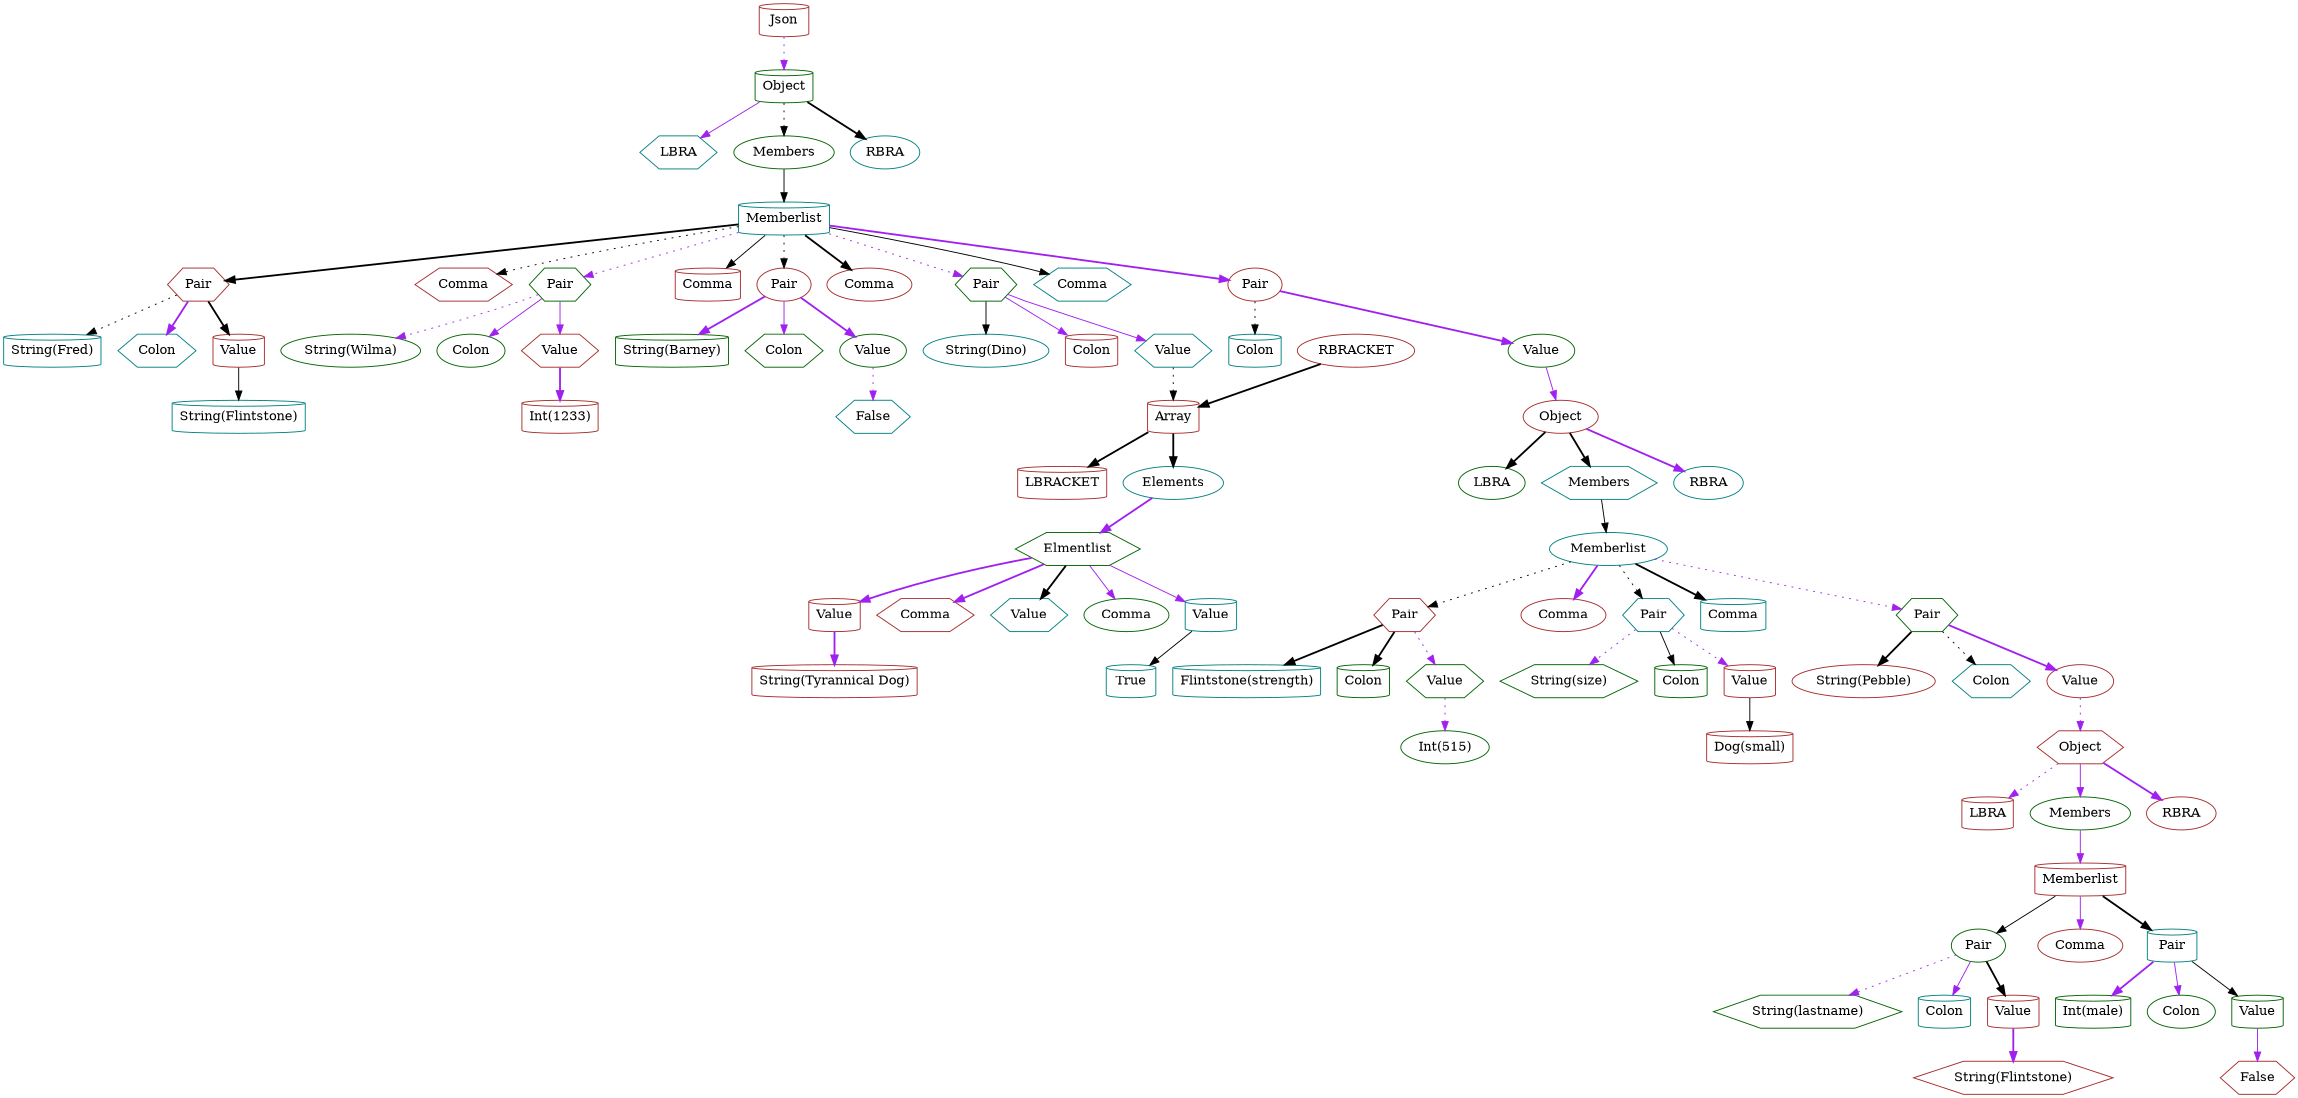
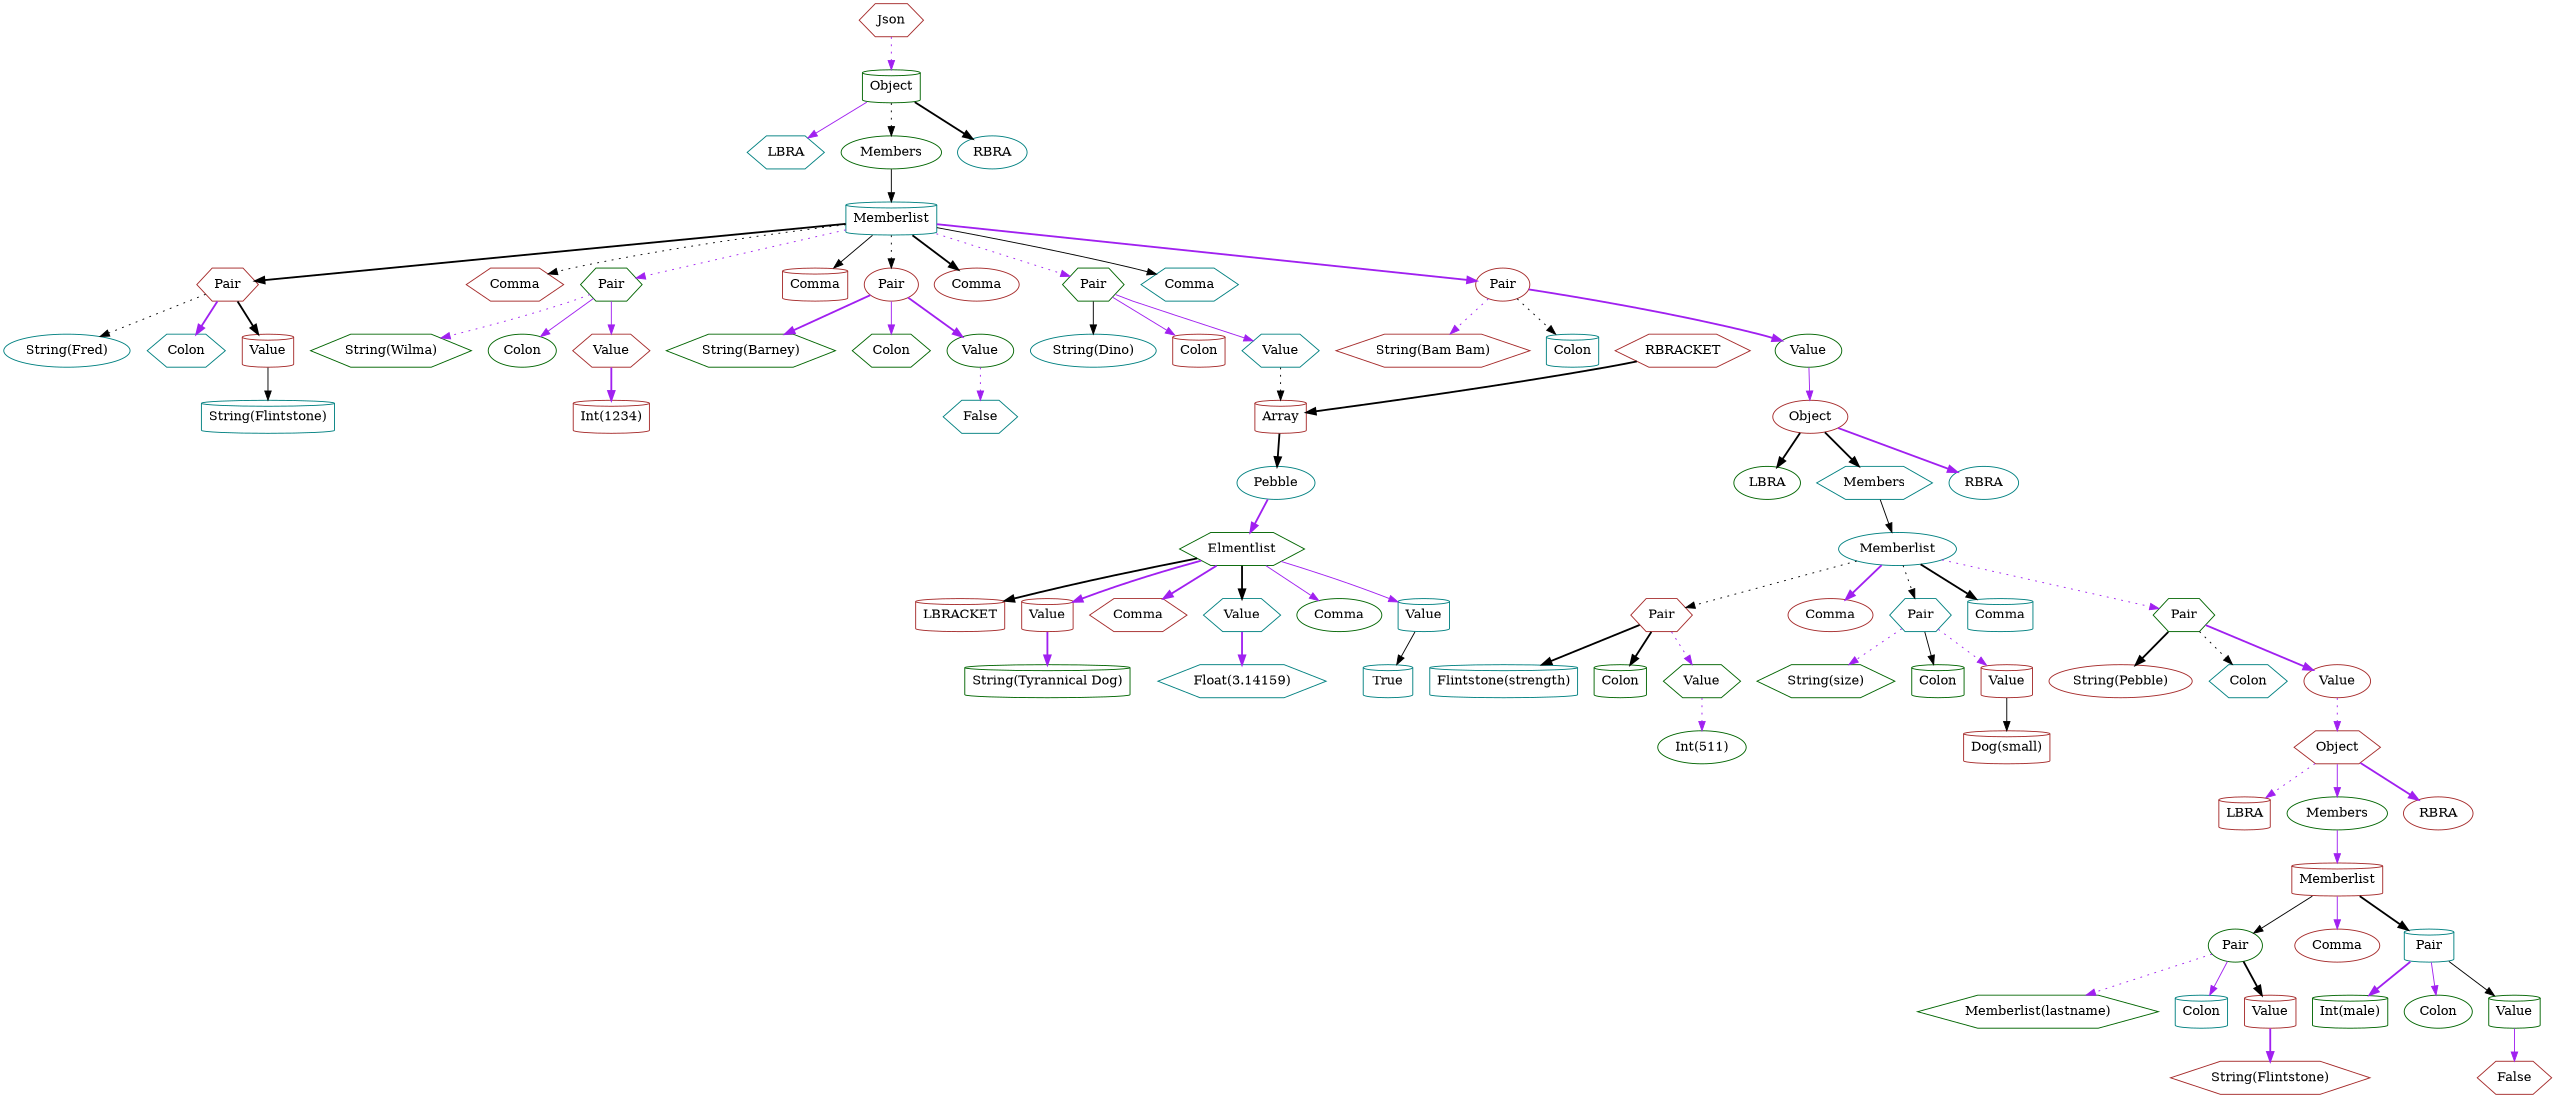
node "Json": shape cylinder -> hexagon
node "String(Fred)": shape cylinder -> ellipse
node "String(Wilma)": shape ellipse -> hexagon
node "String(Barney)": shape cylinder -> hexagon
node "RBRACKET": shape ellipse -> hexagon
node "String(Bam Bam)": added
node "Int(1233)": label "Int(1233)" -> "Int(1234)"
edge "Array" -> "LBRACKET": now "Elmentlist" -> "LBRACKET"
node "Elements": label "Elements" -> "Pebble"
node "String(Tyrannical Dog)": color brown -> darkgreen
node "Float(3.14159)": added
node "Int(515)": label "Int(515)" -> "Int(511)"
node "String(lastname)": label "String(lastname)" -> "Memberlist(lastname)"
